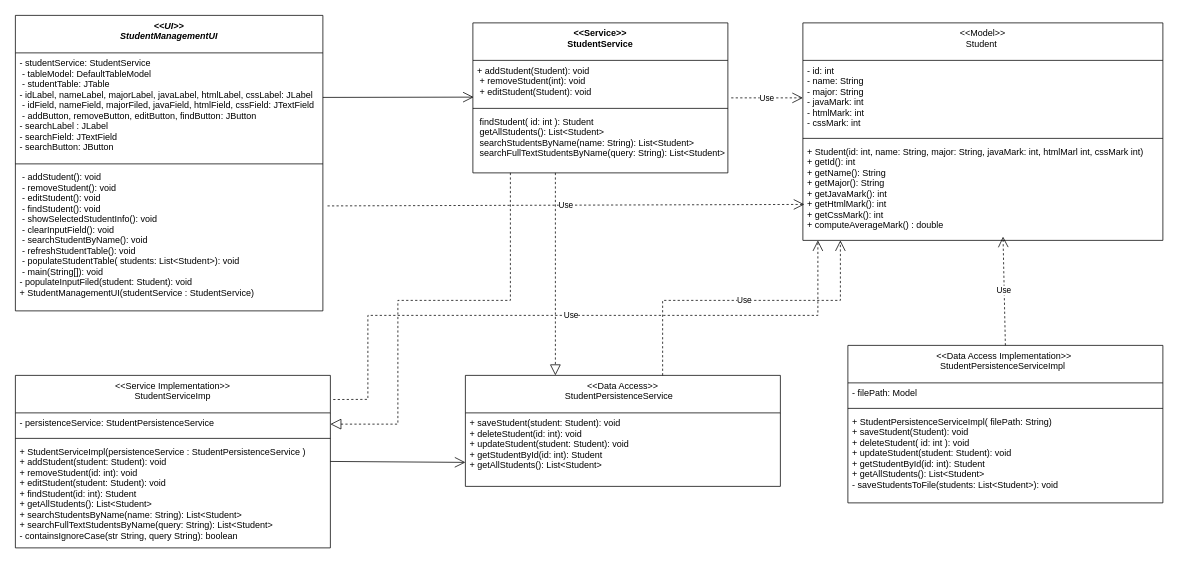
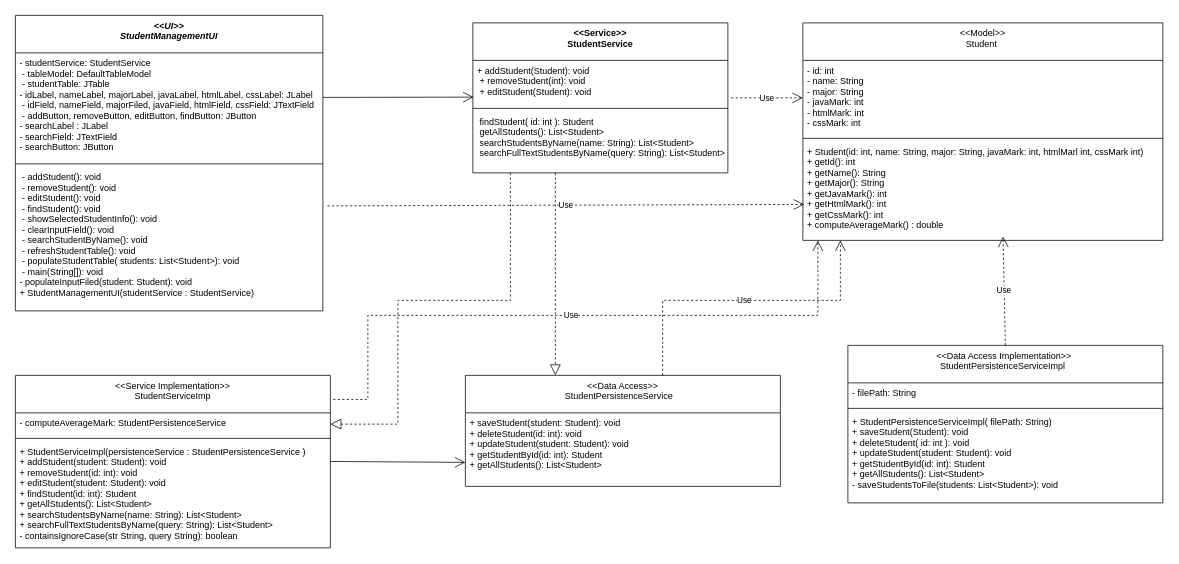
node "- filePath: Model": label "- filePath: Model" -> "- filePath: String"
node "- persistenceService: StudentPersistenceService": label "- persistenceService: StudentPersistenceService" -> "- computeAverageMark: StudentPersistenceService"
